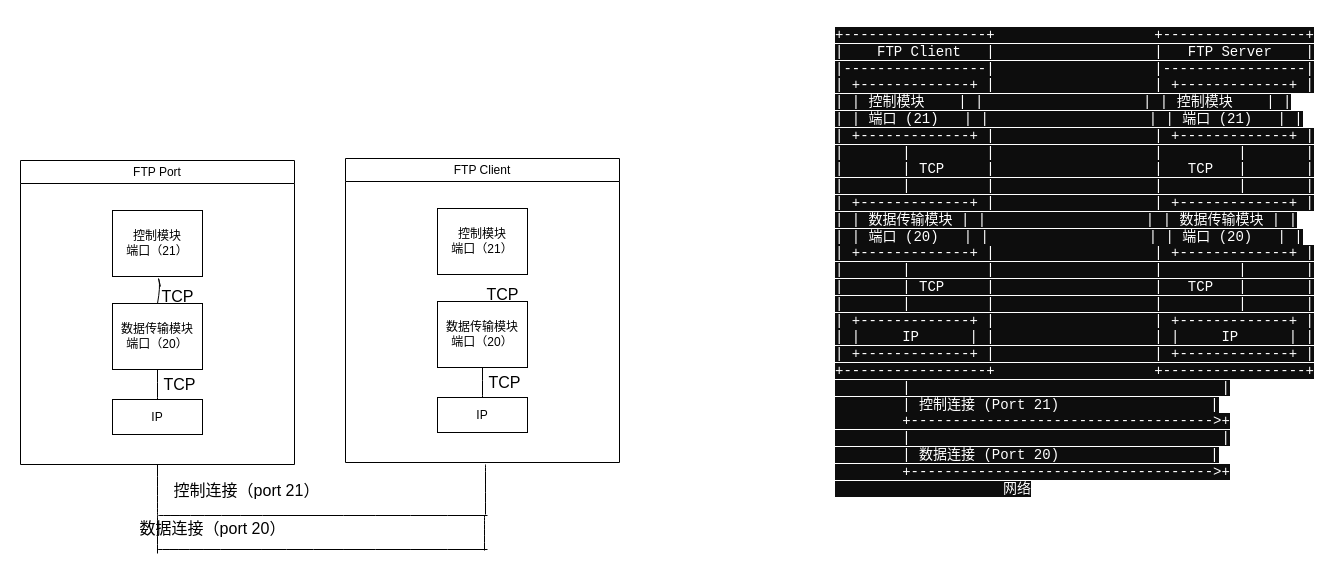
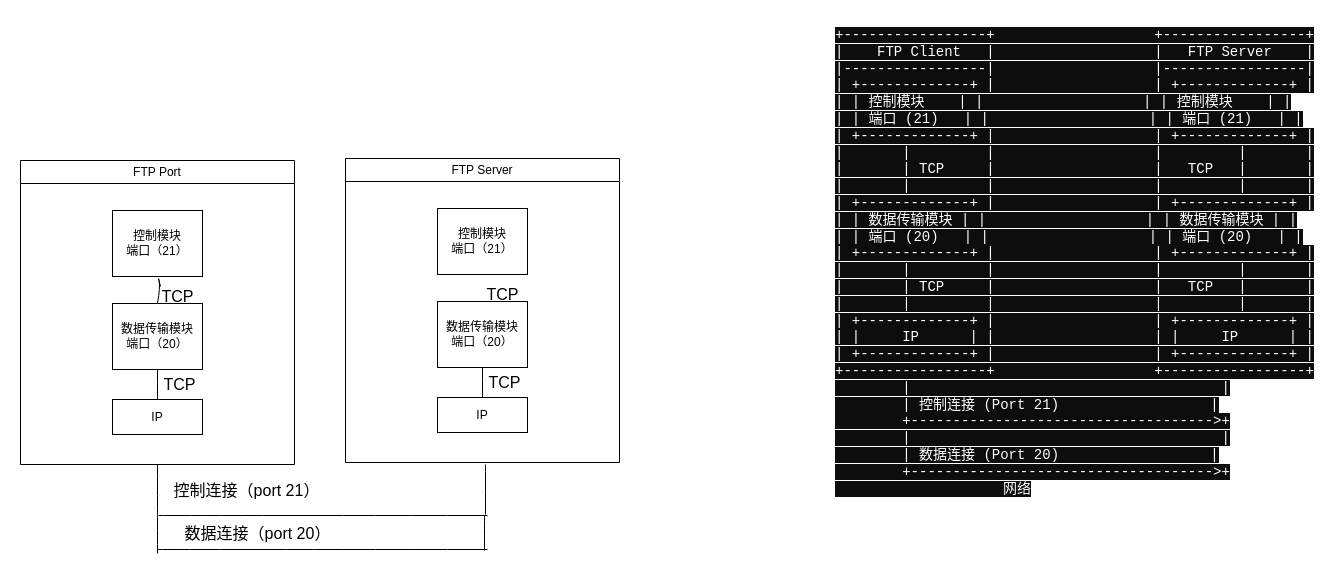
node "FTP Client": label "FTP Client" -> "FTP Server"
node "数据连接（port 20）": moved (212, 529) -> (257, 534)
